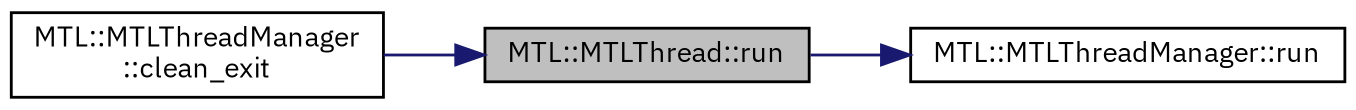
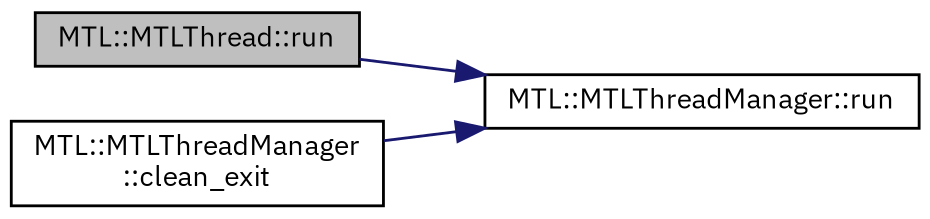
edge "MTL::MTLThreadManager ::clean_exit" -> "MTL::MTLThread::run": now "MTL::MTLThreadManager ::clean_exit" -> "MTL::MTLThreadManager::run"
